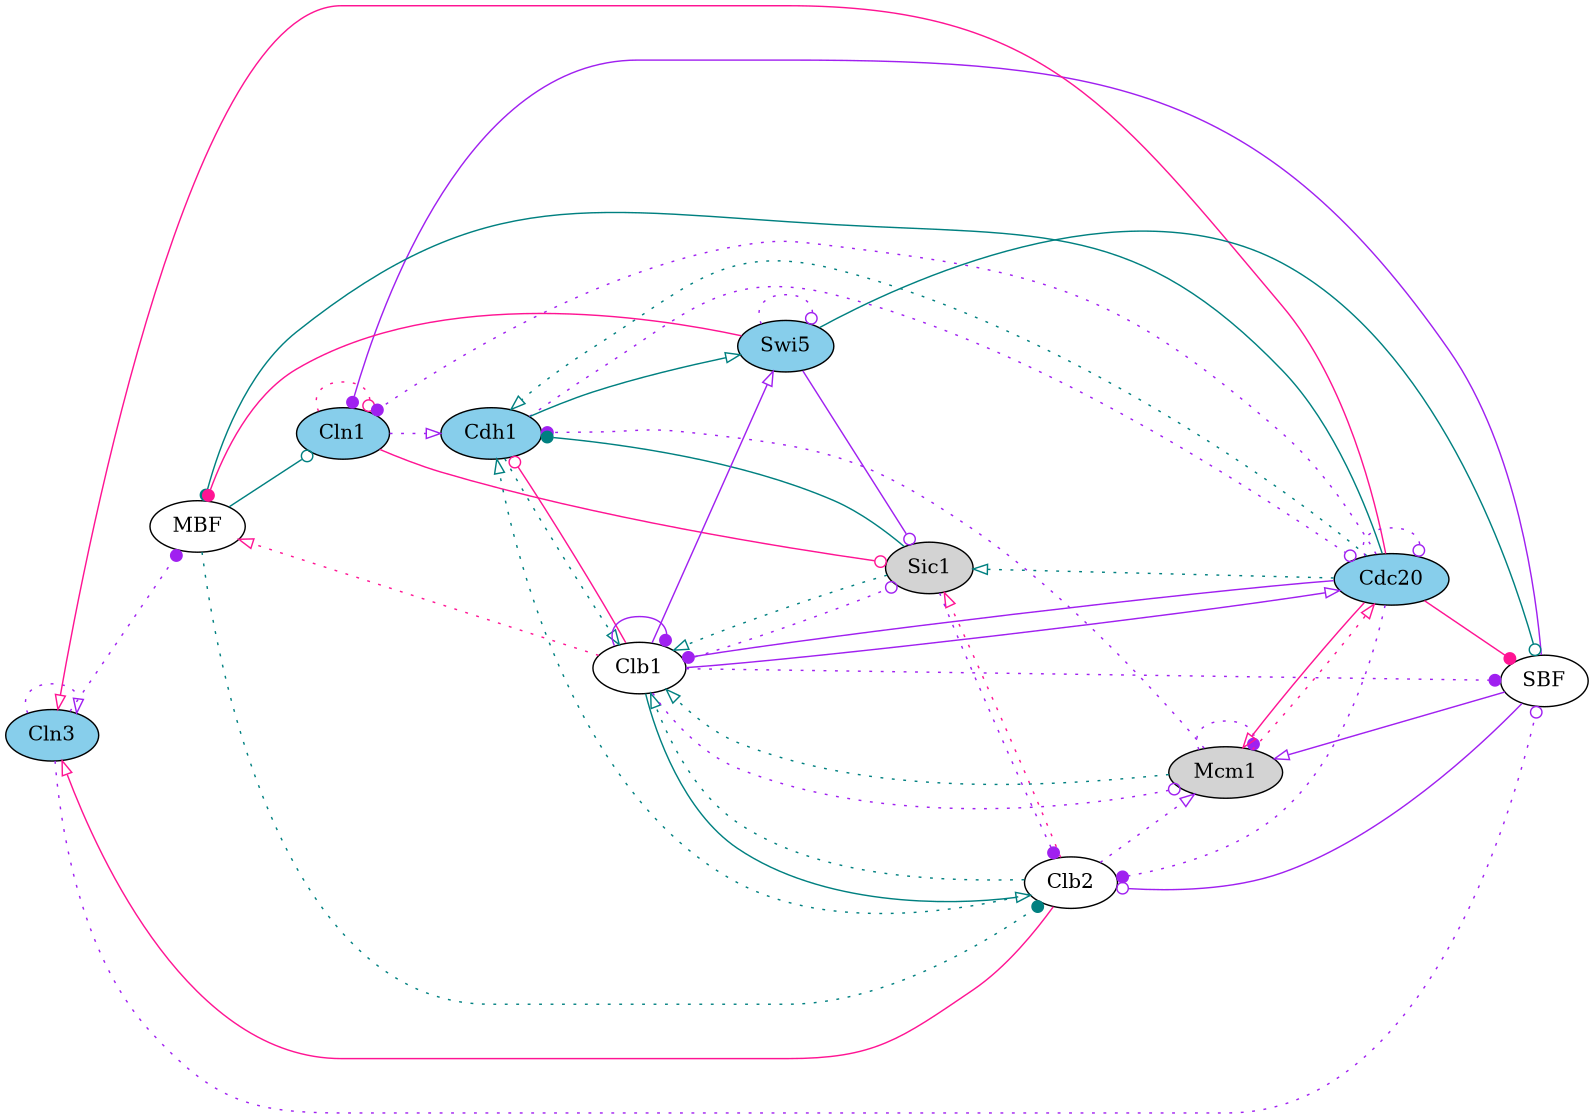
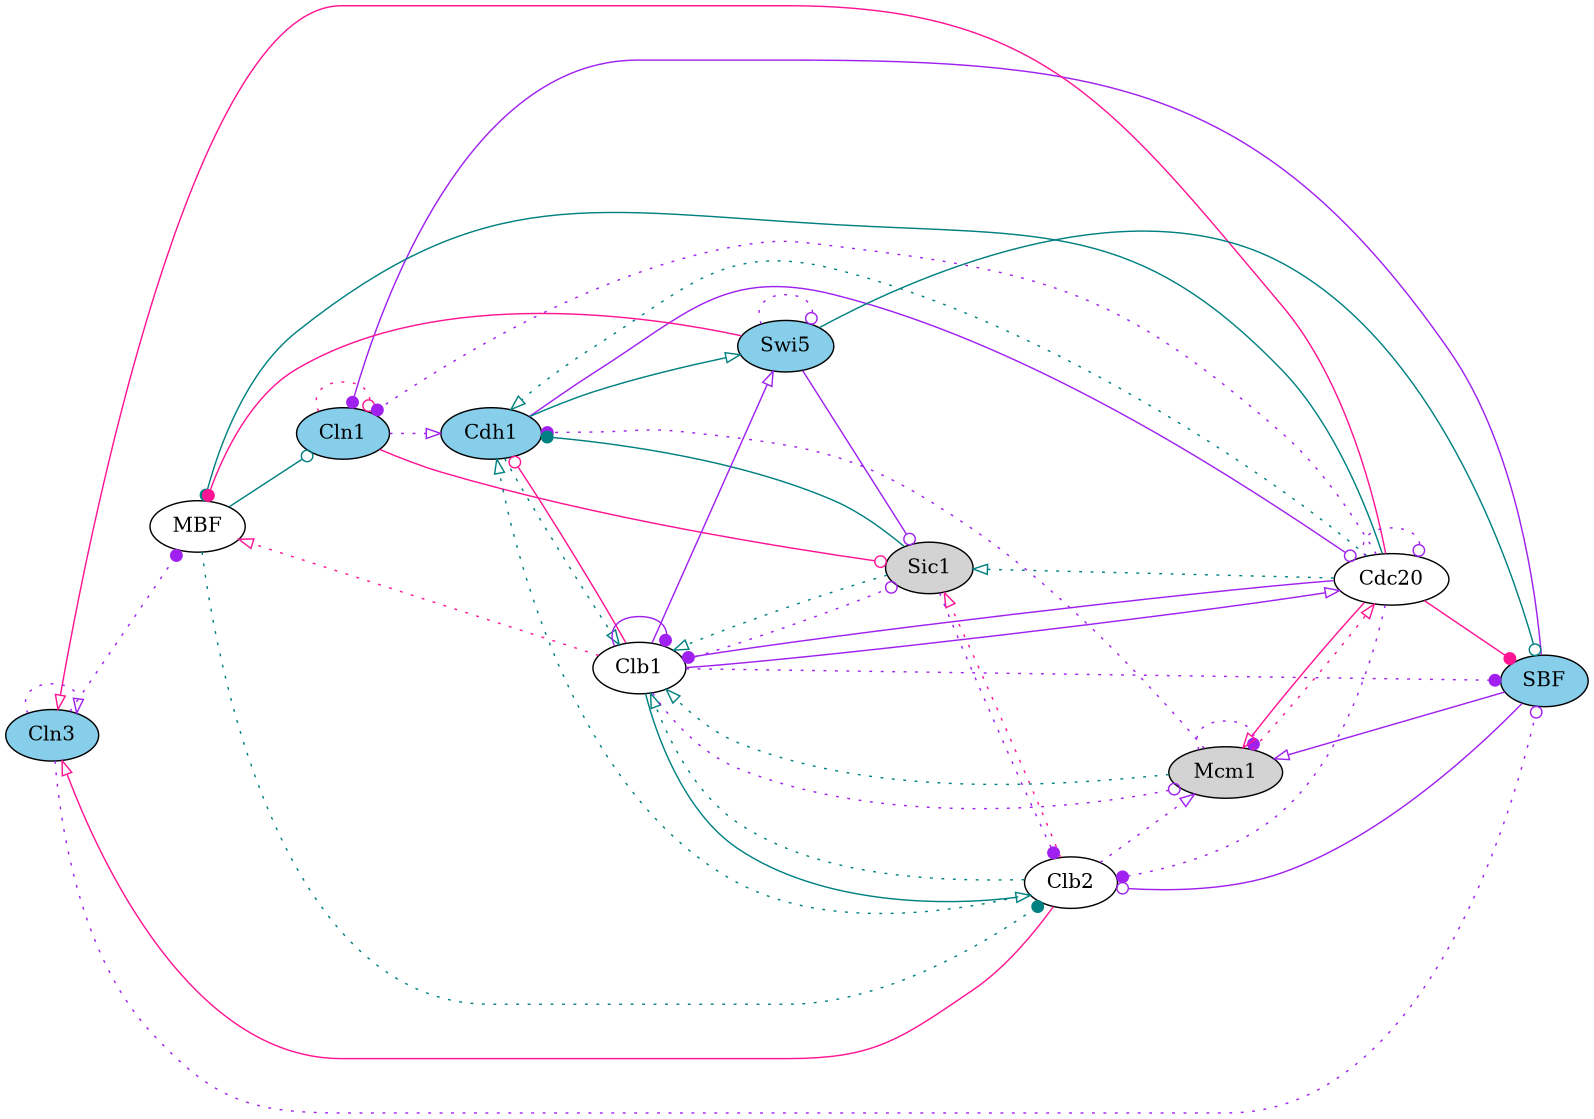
edge "Cdh1" -> "Cdc20": style dotted -> solid
node "Cdc20": fillcolor skyblue -> white
node "SBF": fillcolor white -> skyblue
